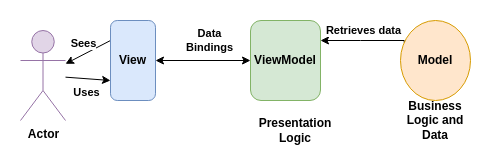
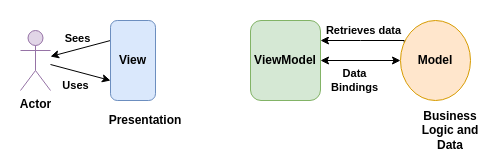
edge "View" -- "ViewModel": now "Model" -- "ViewModel"
node "Actor": size 45x90 -> 30x60
node "Presentation": added
node "Business Logic and Data": moved (436, 121) -> (451, 131)
node "Presentation Logic": removed
